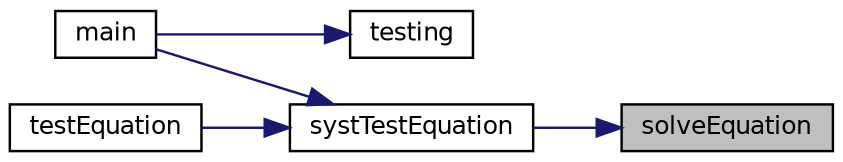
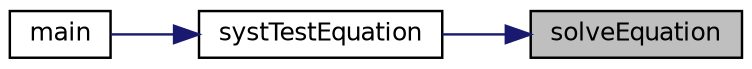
node "testing": removed
node "testEquation": removed
